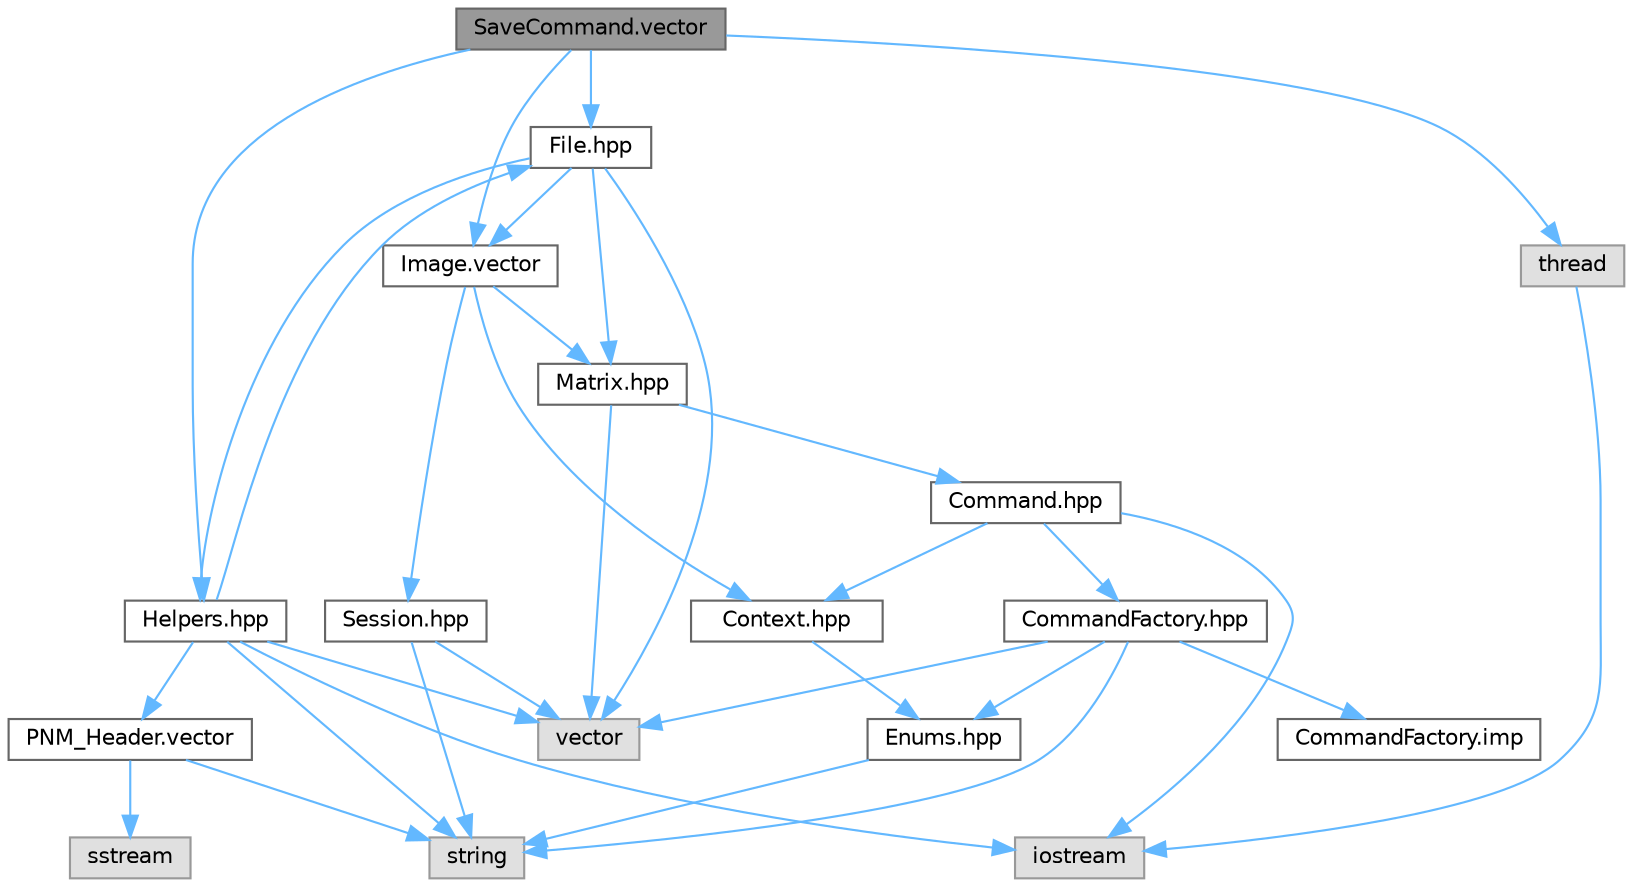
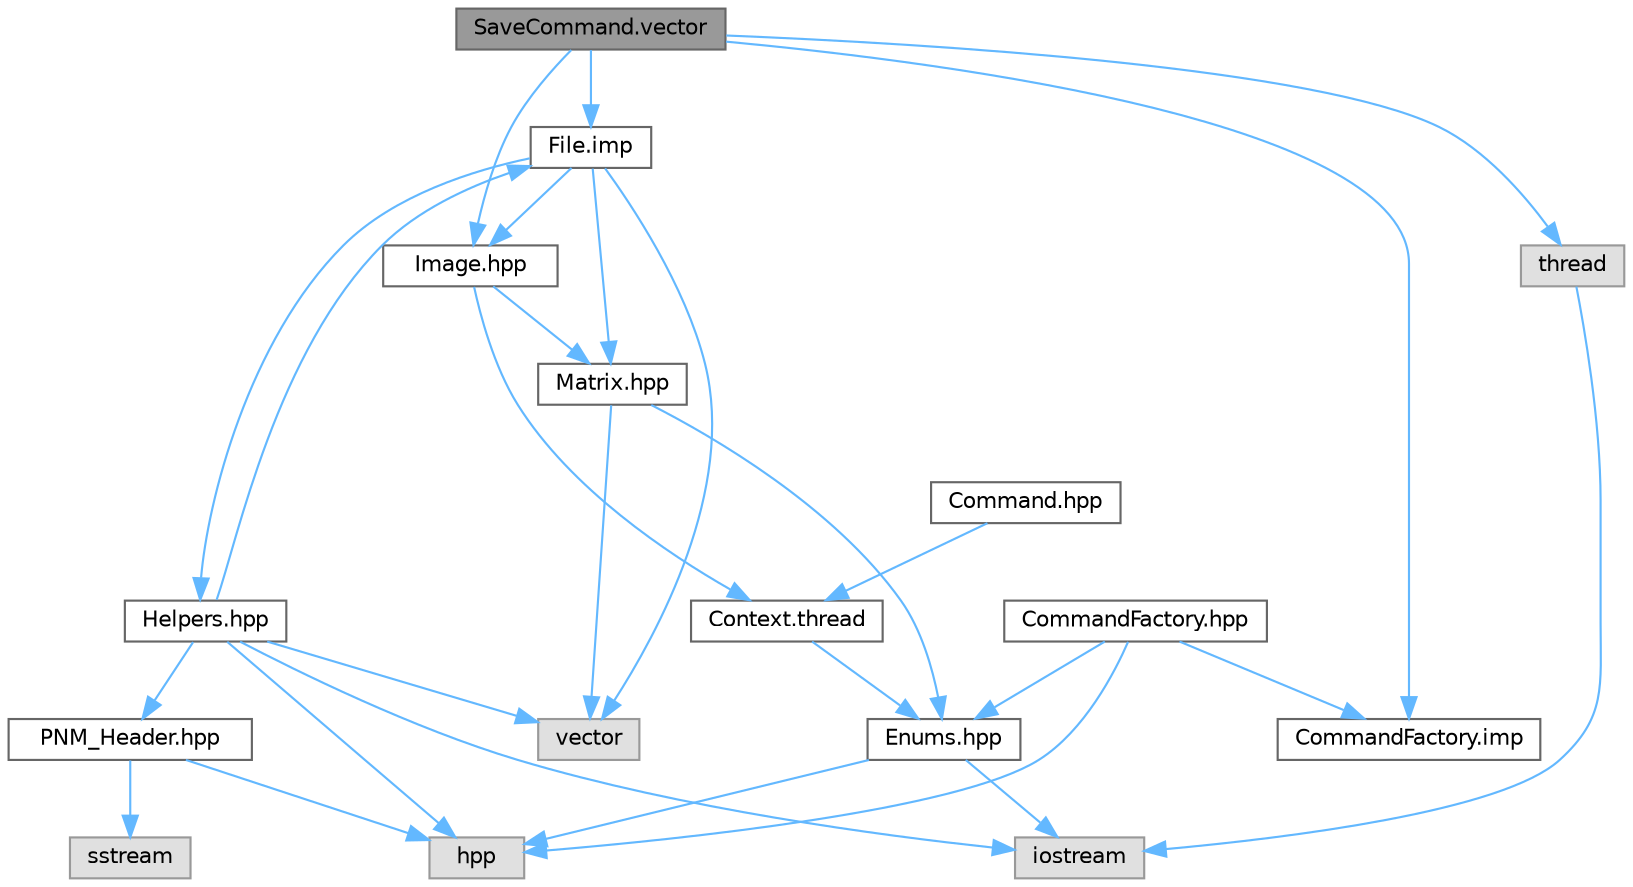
node "File.hpp": label "File.hpp" -> "File.imp"
edge "SaveCommand.vector" -> "Helpers.hpp": now "SaveCommand.vector" -> "CommandFactory.imp"
node "Image.vector": label "Image.vector" -> "Image.hpp"
edge "Matrix.hpp" -> "Command.hpp": now "Matrix.hpp" -> "Enums.hpp"
edge "Command.hpp" -> "CommandFactory.hpp": removed
node "Session.hpp": removed
node "Context.hpp": label "Context.hpp" -> "Context.thread"
edge "Command.hpp" -> "iostream": now "Enums.hpp" -> "iostream"
edge "CommandFactory.hpp" -> "vector": removed
node "PNM_Header.vector": label "PNM_Header.vector" -> "PNM_Header.hpp"
node "string": label "string" -> "hpp"
